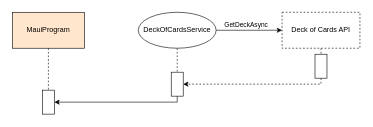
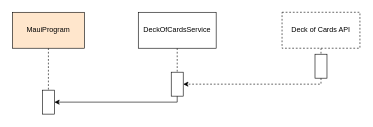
node "DeckOfCardsService": shape ellipse -> rectangle
edge "DeckOfCardsService" -> "Deck of Cards API": removed, label "GetDeckAsync"
